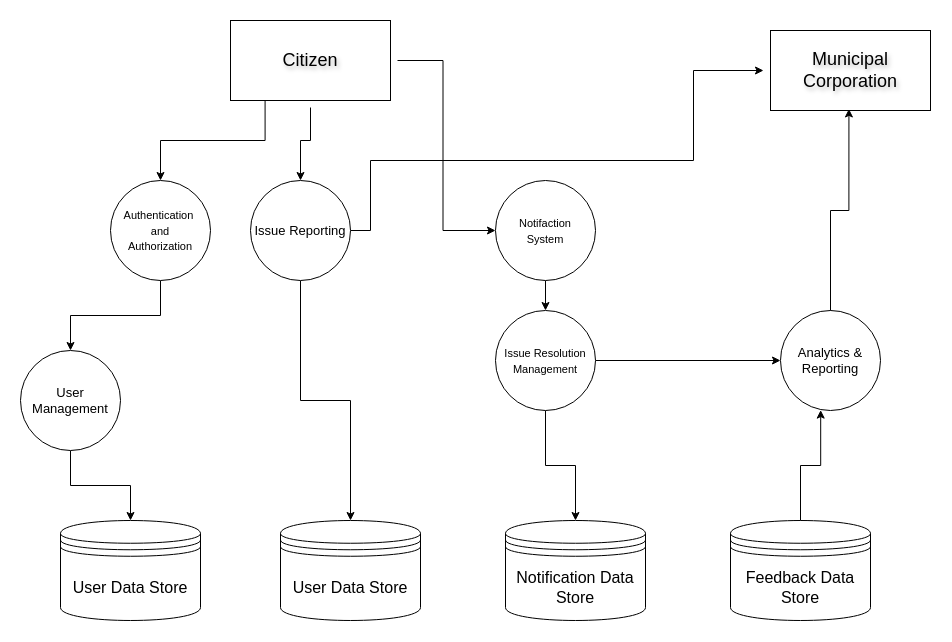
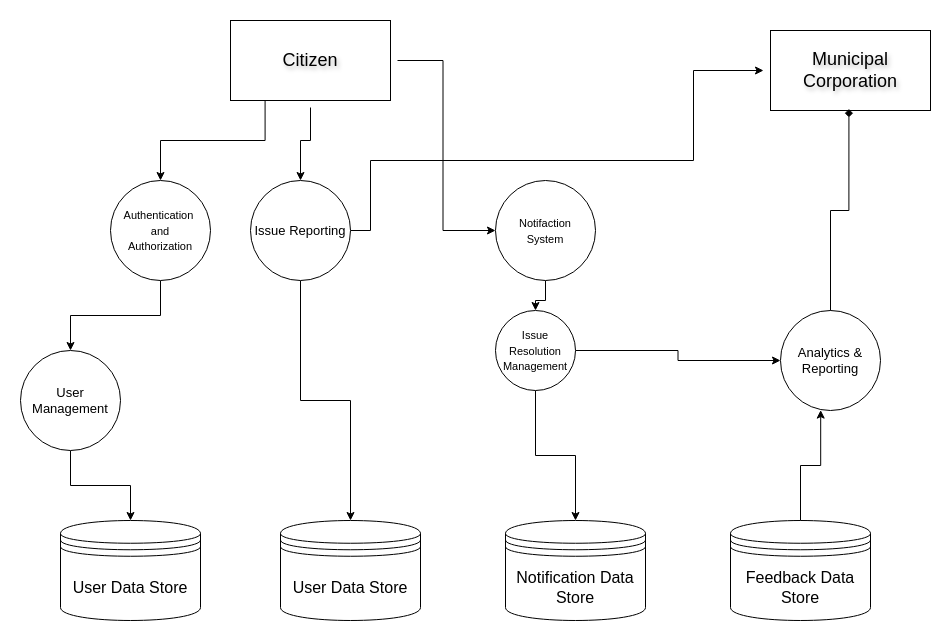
edge "Analytics & Reporting" -> "Municipal Corporation": arrowhead classic -> diamond
node "Issue Resolution Management": size 100x100 -> 80x80
